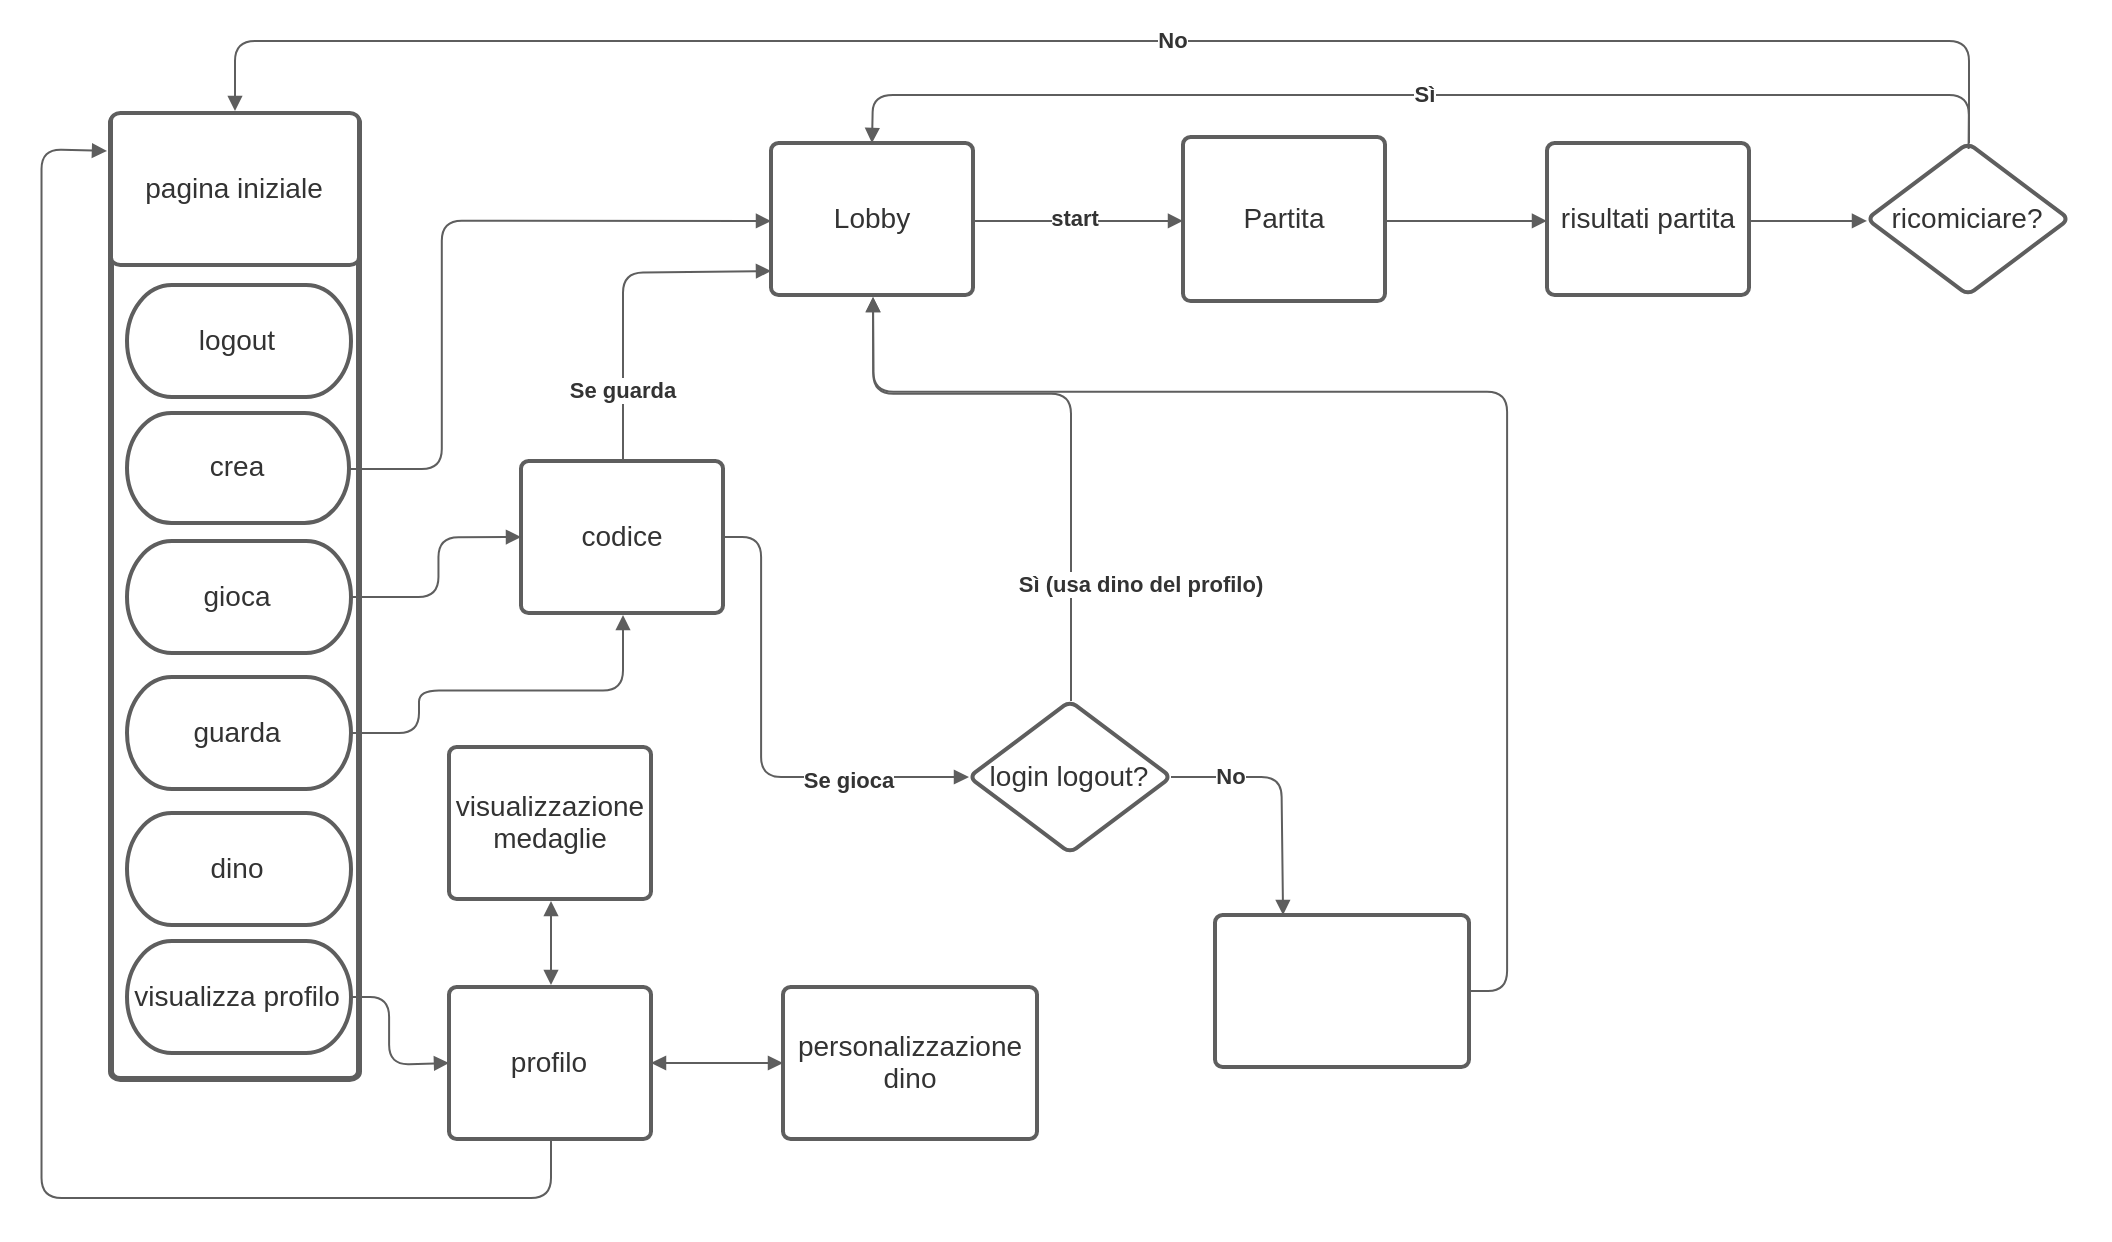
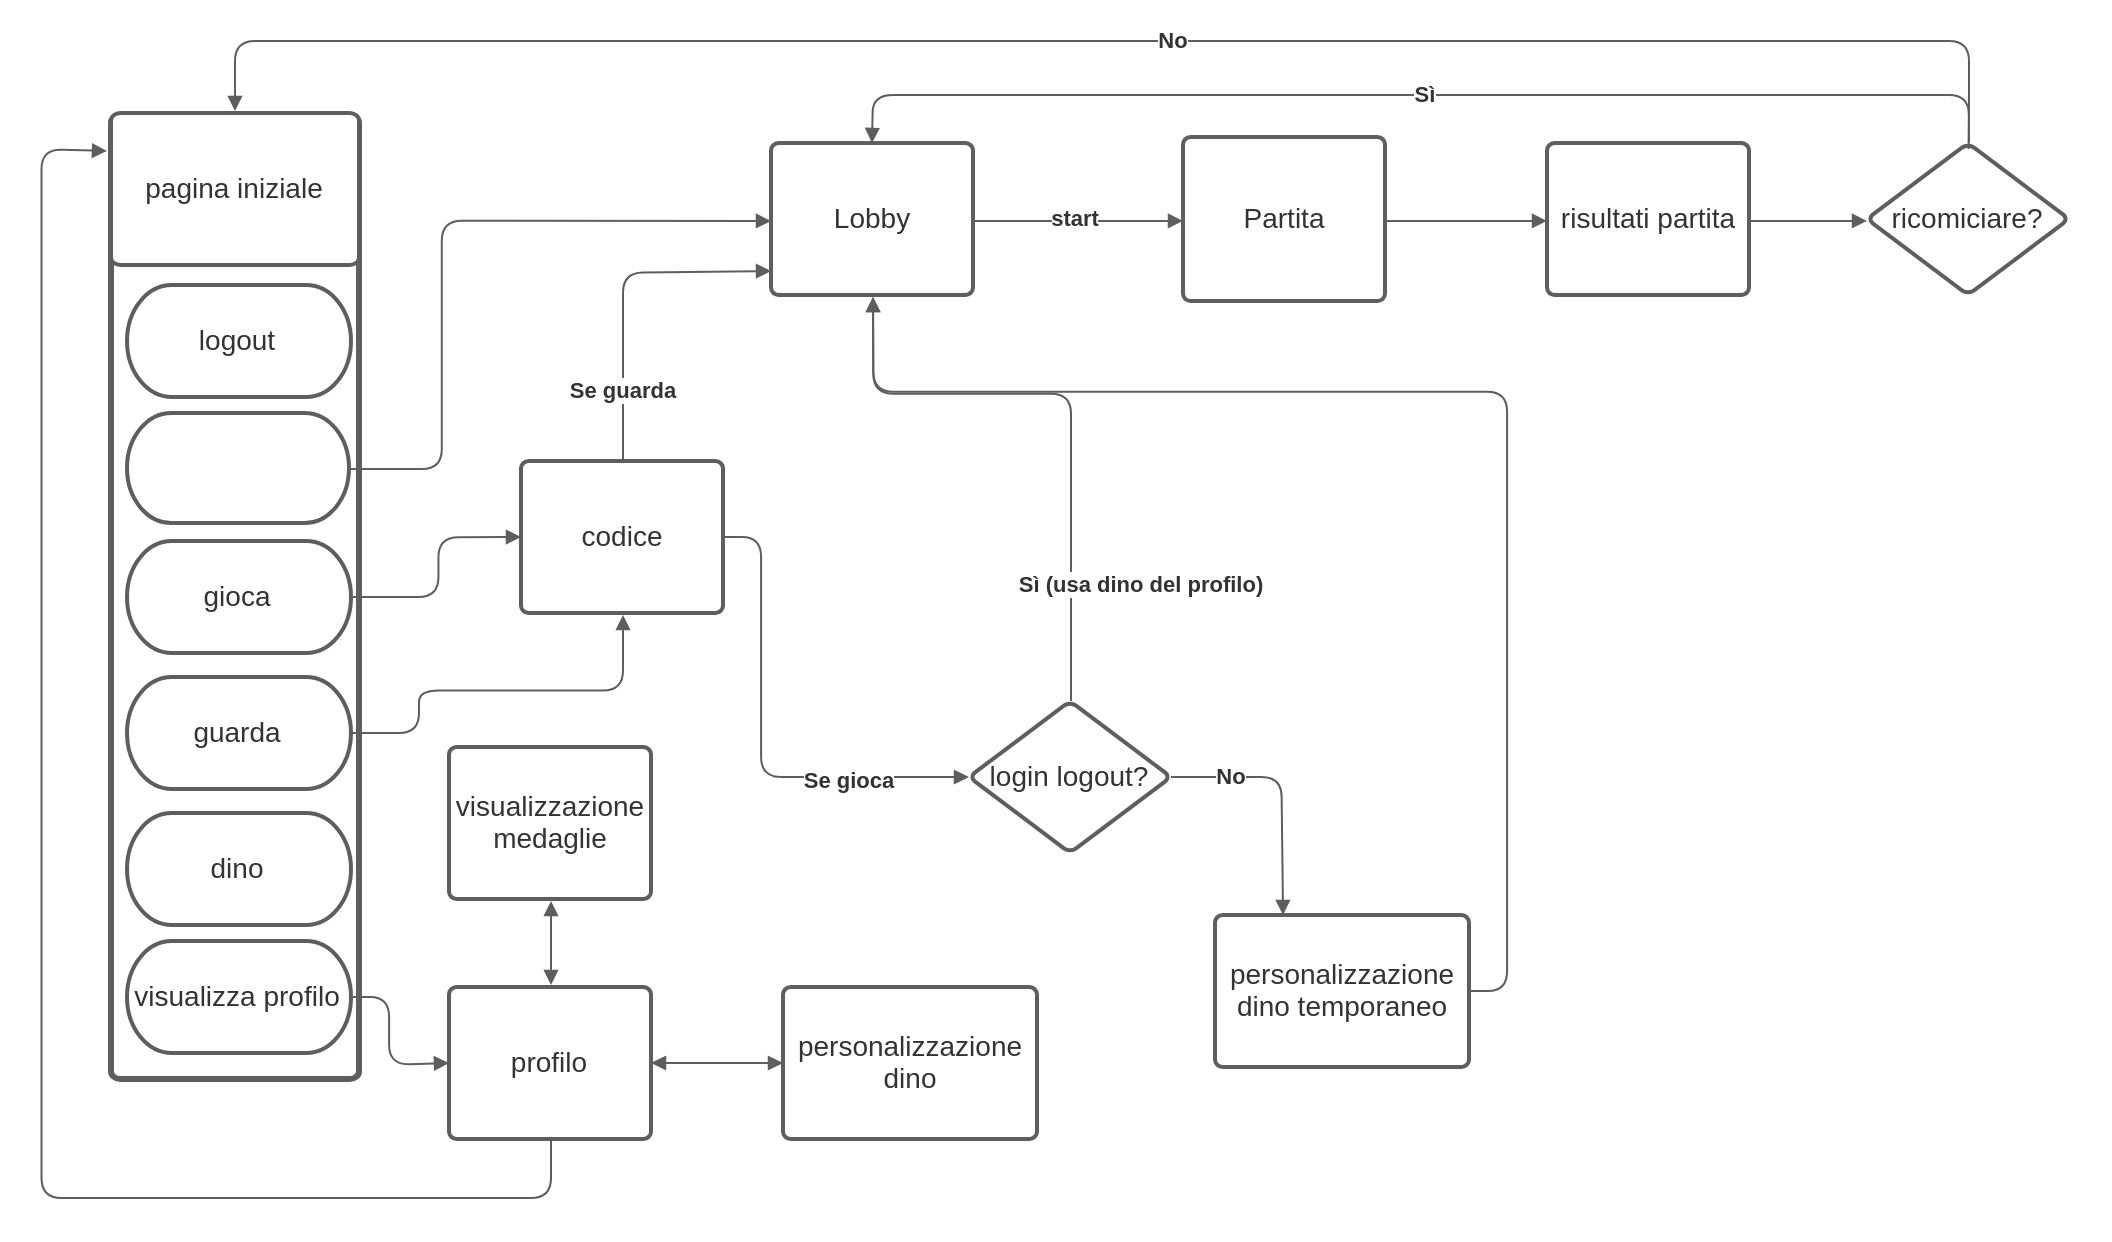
node "crea": removed
node "personalizzazione dino temporaneo": added
